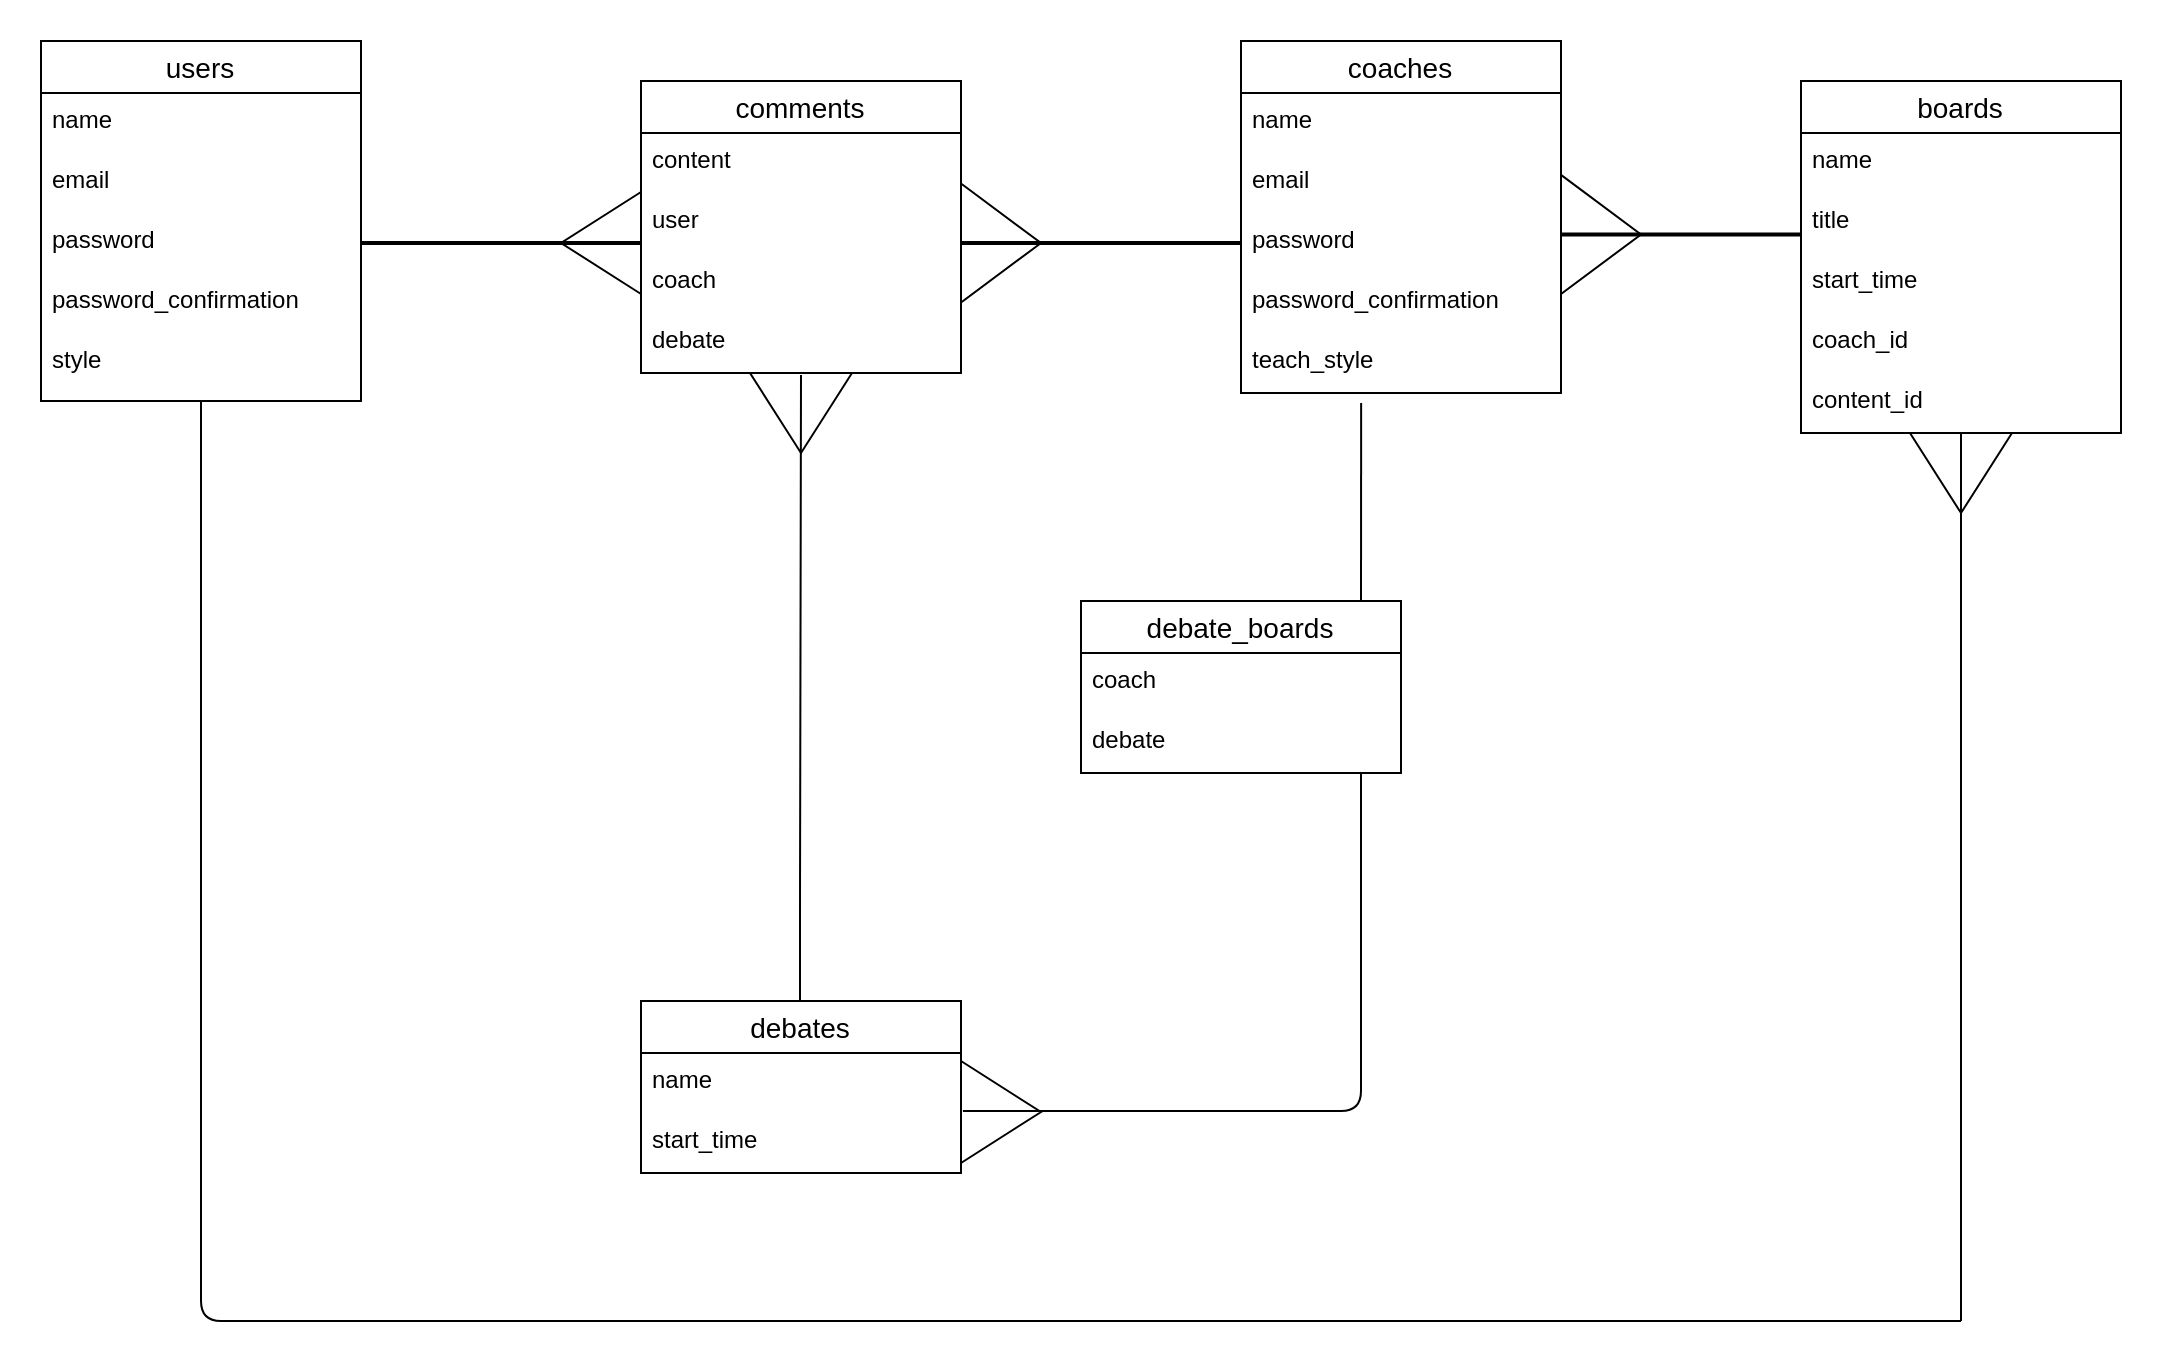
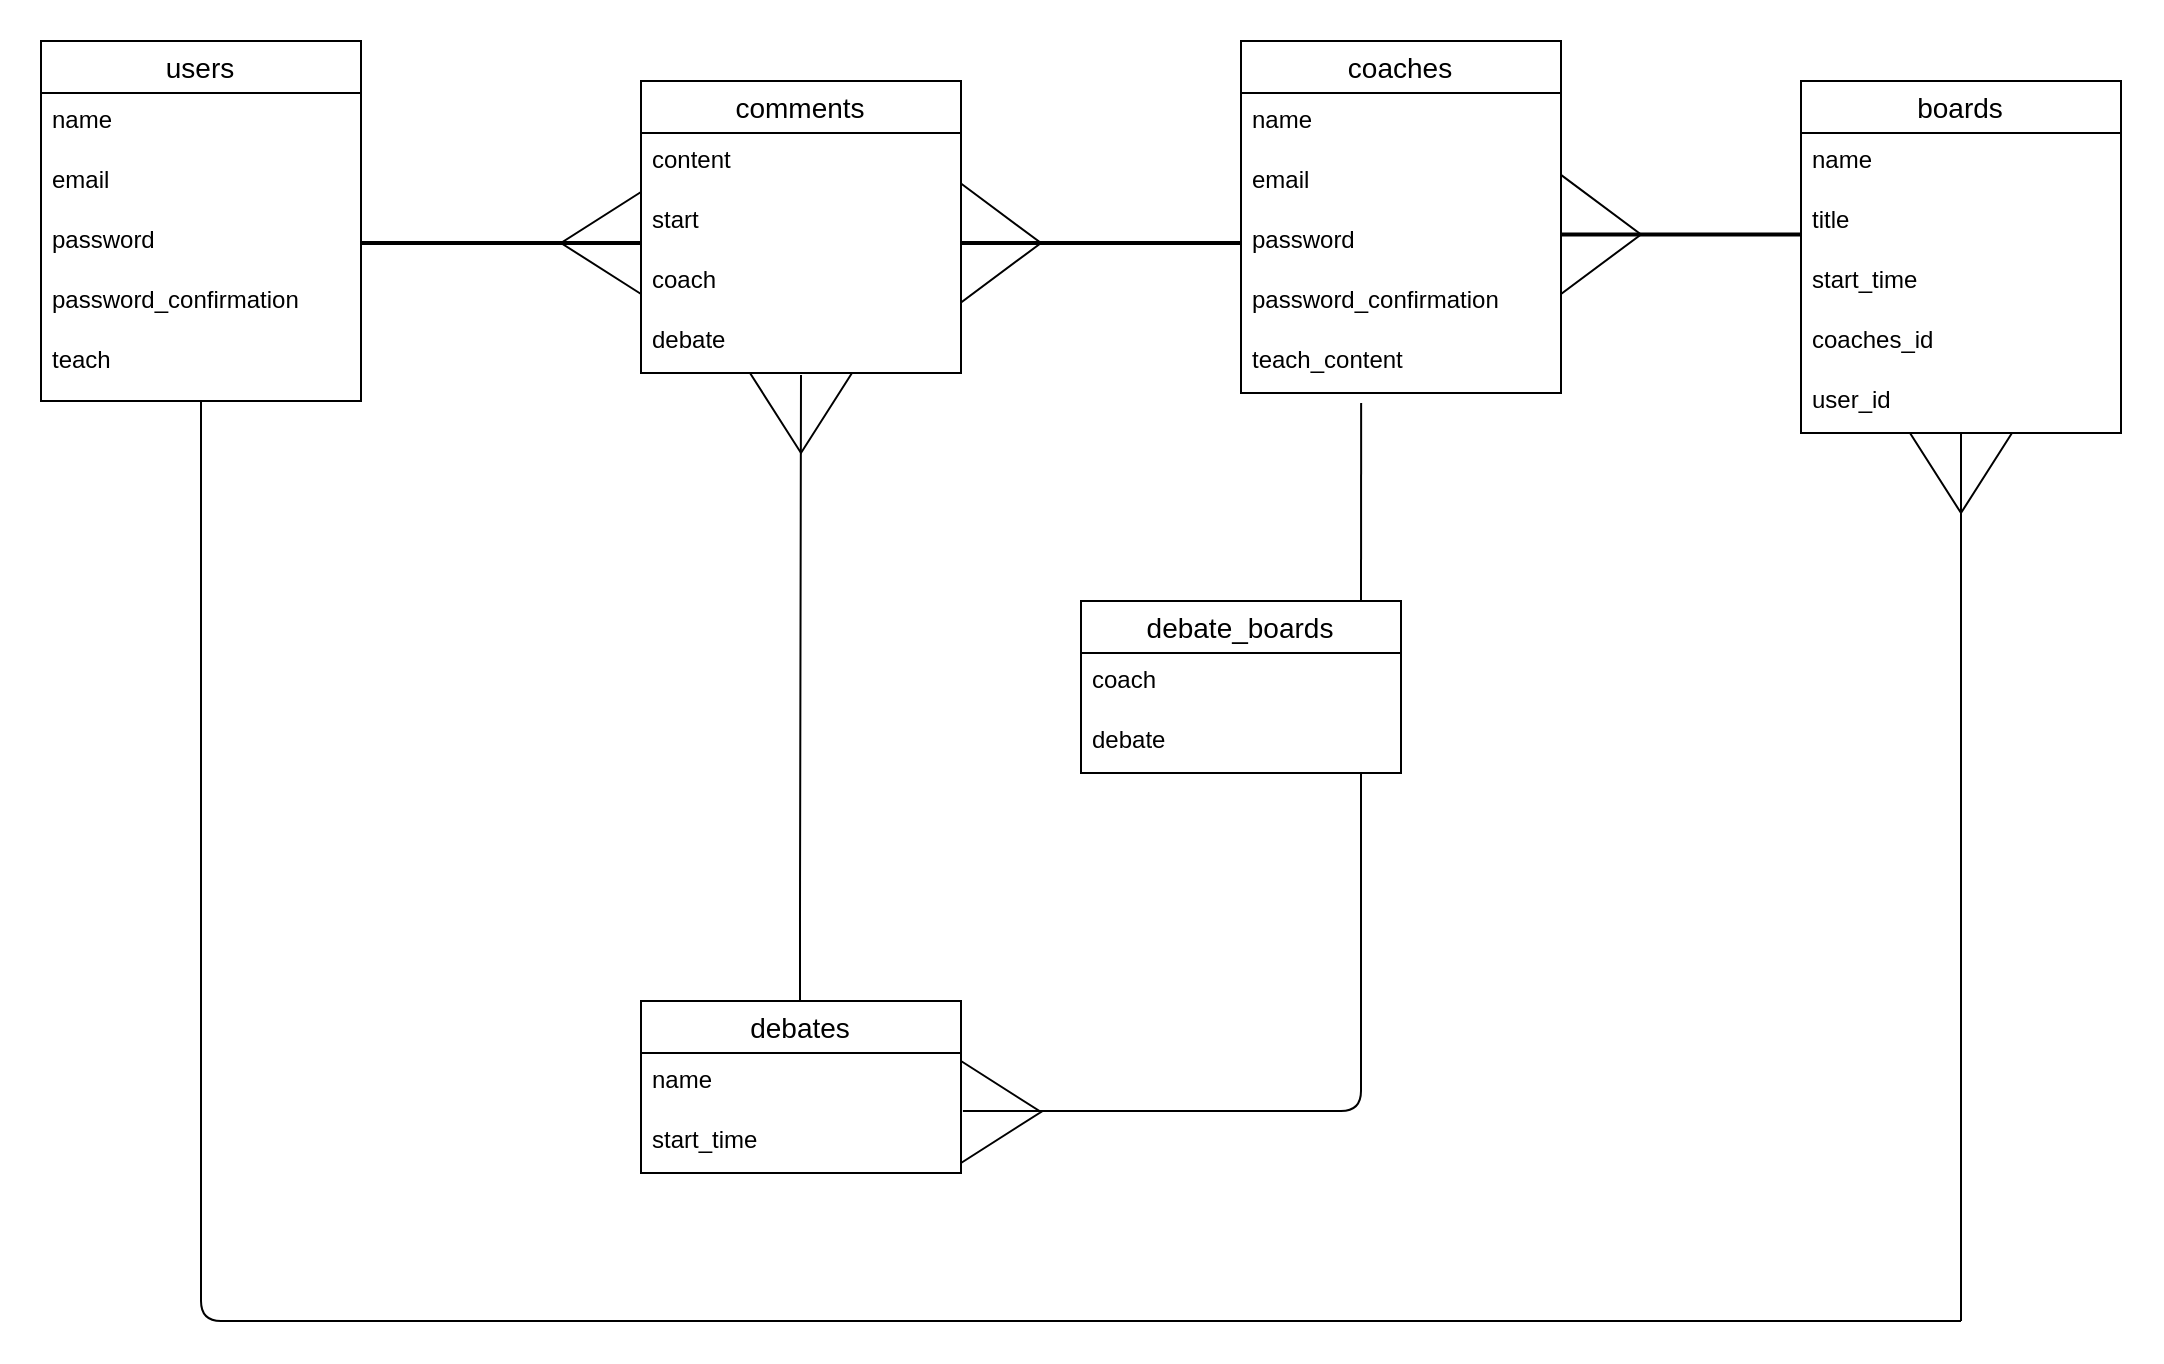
node "user": label "user" -> "start"
node "coach_id": label "coach_id" -> "coaches_id"
node "style": label "style" -> "teach"
node "teach_style": label "teach_style" -> "teach_content"
node "content_id": label "content_id" -> "user_id"
